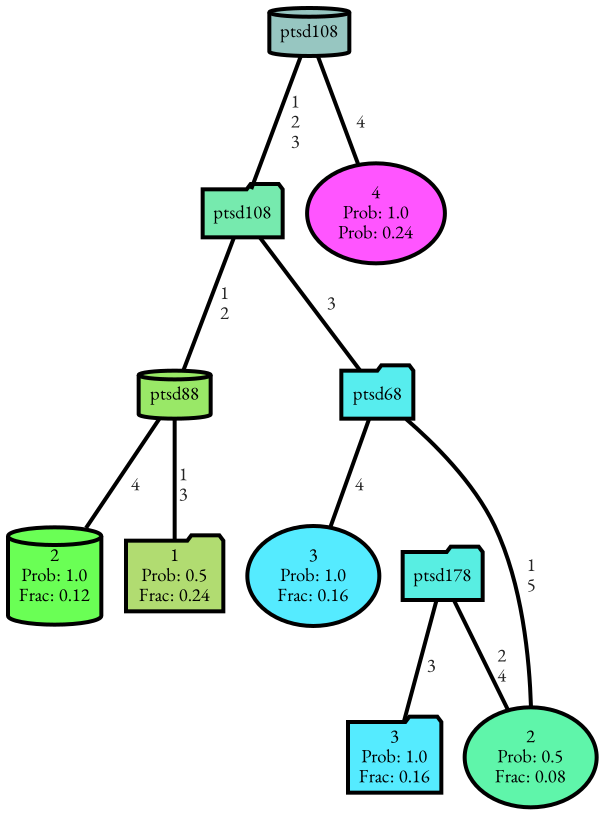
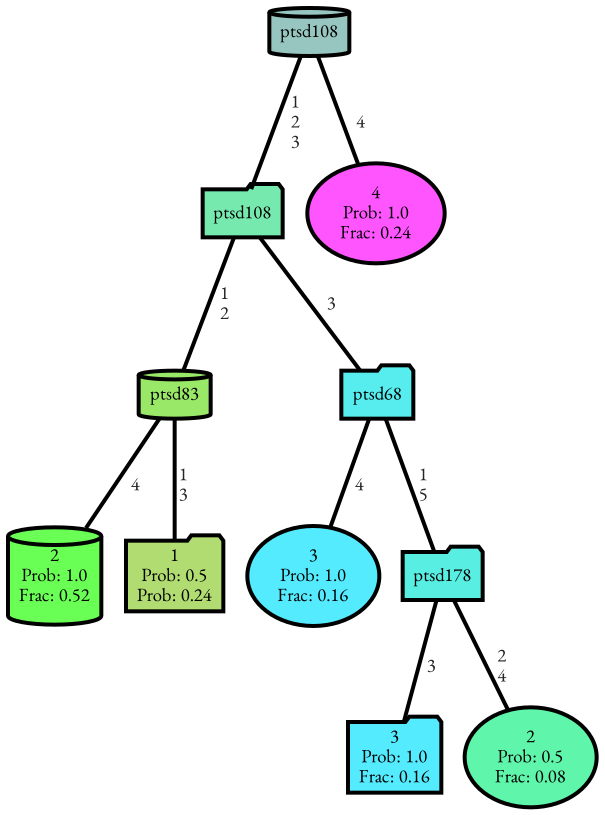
node "4 Prob: 1.0 Prob: 0.24": label "4 Prob: 1.0 Prob: 0.24" -> "4 Prob: 1.0 Frac: 0.24"
node "ptsd88": label "ptsd88" -> "ptsd83"
edge "ptsd68" -- "2 Prob: 0.5 Frac: 0.08": now "ptsd68" -- "ptsd178"
node "2 Prob: 1.0 Frac: 0.12": label "2 Prob: 1.0 Frac: 0.12" -> "2 Prob: 1.0 Frac: 0.52"
node "1 Prob: 0.5 Frac: 0.24": label "1 Prob: 0.5 Frac: 0.24" -> "1 Prob: 0.5 Prob: 0.24"
